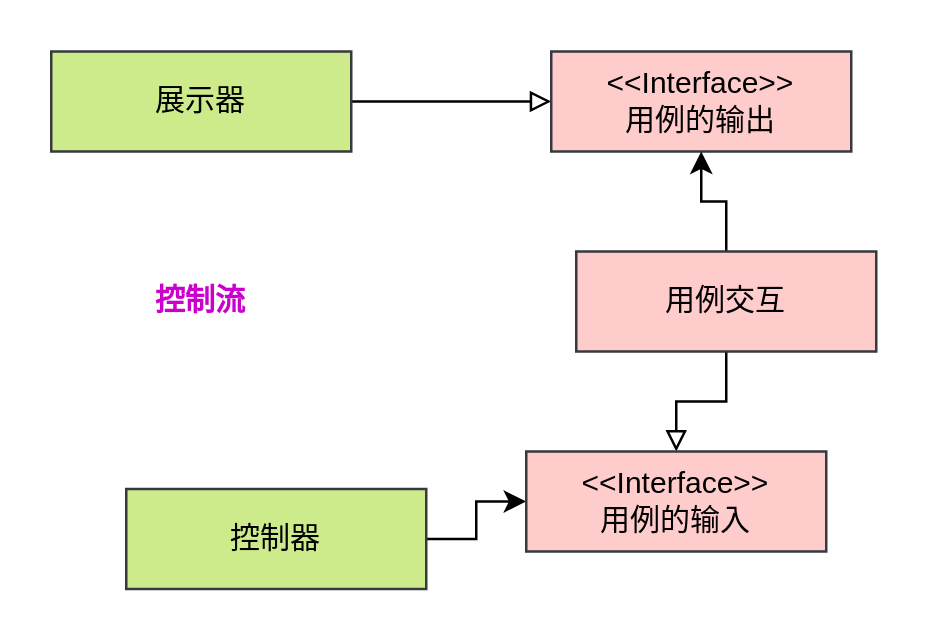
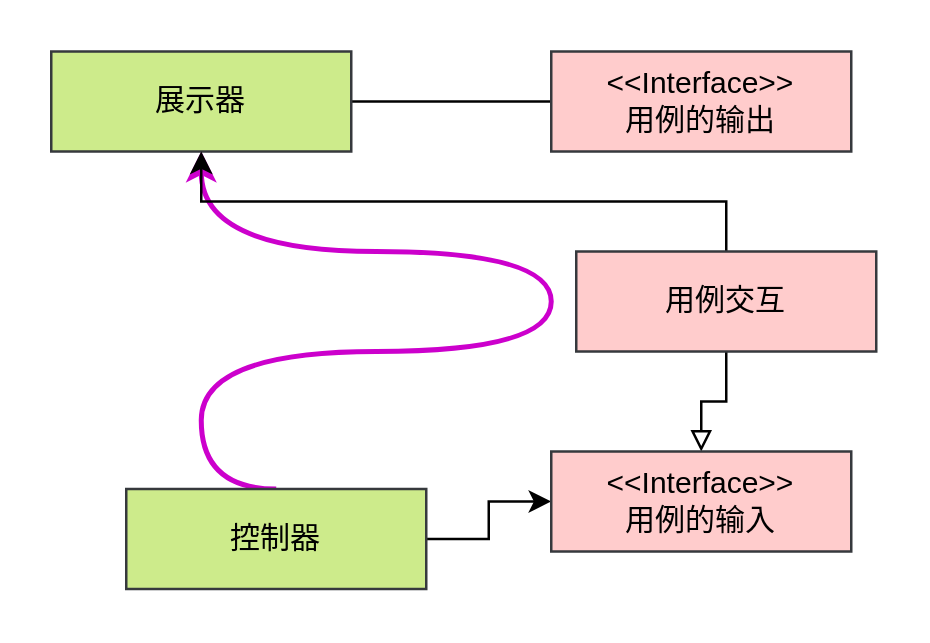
edge "展示器" -> "<<Interface>> 用例的输出": arrowhead block -> none
edge "用例交互" -> "<<Interface>> 用例的输出": now "用例交互" -> "展示器"
node "控制流": removed
edge "控制器" -> "展示器": added
node "<<Interface>> 用例的输入": moved (676, 501) -> (701, 501)
